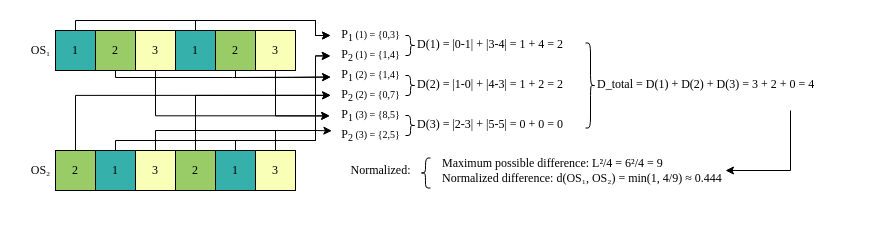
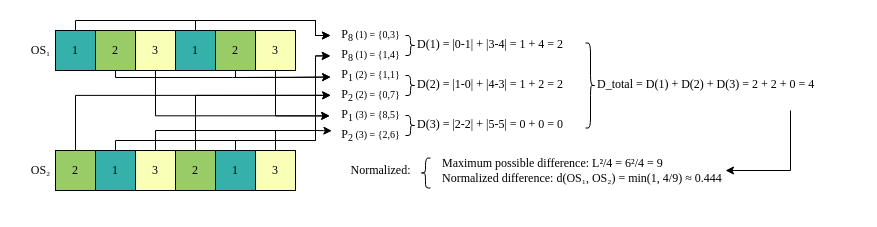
node "P1 (1) = {0,3}": label "P1 (1) = {0,3}" -> "P8 (1) = {0,3}"
node "P2 (1) = {1,4}": label "P2 (1) = {1,4}" -> "P8 (1) = {1,4}"
node "P1 (2) = {1,4}": label "P1 (2) = {1,4}" -> "P1 (2) = {1,1}"
node "D_total = D(1) + D(2) + D(3) = 3 + 2 + 0 = 4": label "D_total = D(1) + D(2) + D(3) = 3 + 2 + 0 = 4" -> "D_total = D(1) + D(2) + D(3) = 2 + 2 + 0 = 4"
node "D(3) = |2-3| + |5-5| = 0 + 0 = 0": label "D(3) = |2-3| + |5-5| = 0 + 0 = 0" -> "D(3) = |2-2| + |5-5| = 0 + 0 = 0"
node "P2 (3) = {2,5}": label "P2 (3) = {2,5}" -> "P2 (3) = {2,6}"
